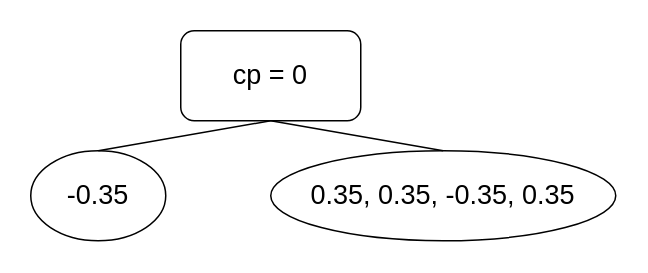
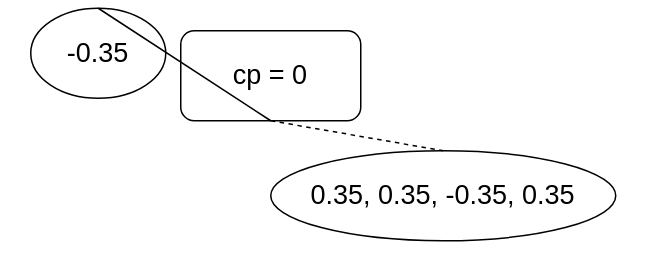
edge "cp = 0" -- "0.35, 0.35, -0.35, 0.35": style solid -> dashed
node "-0.35": moved (98, 196) -> (98, 53)
